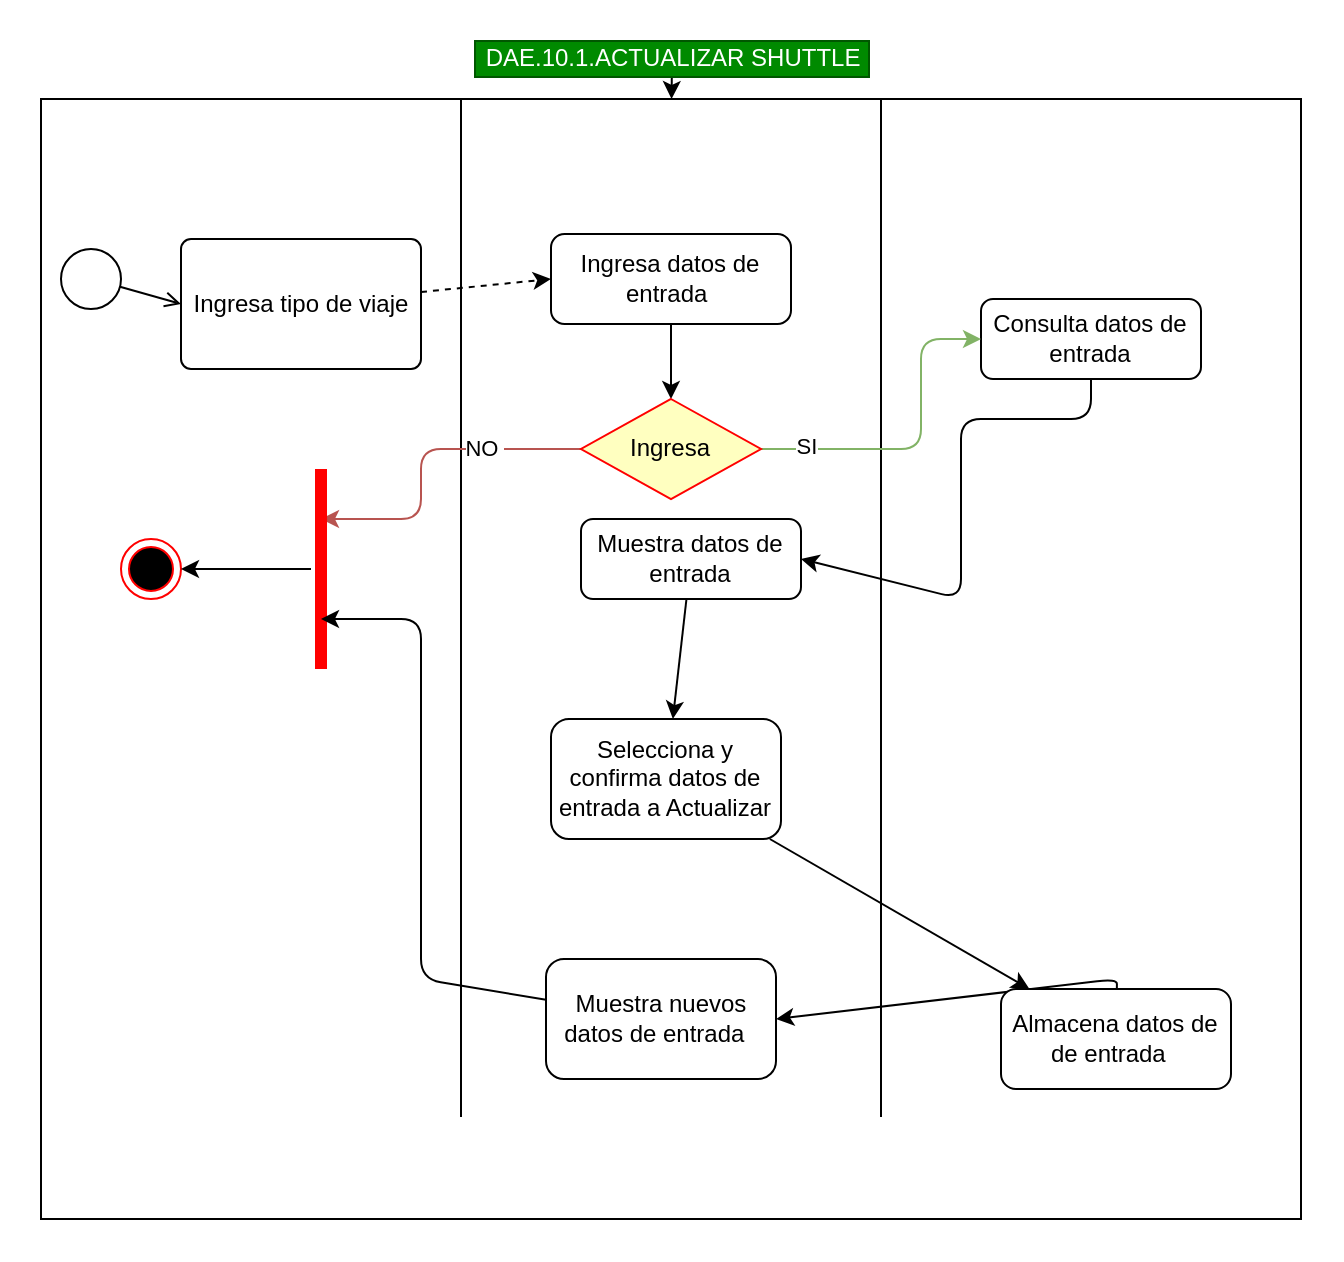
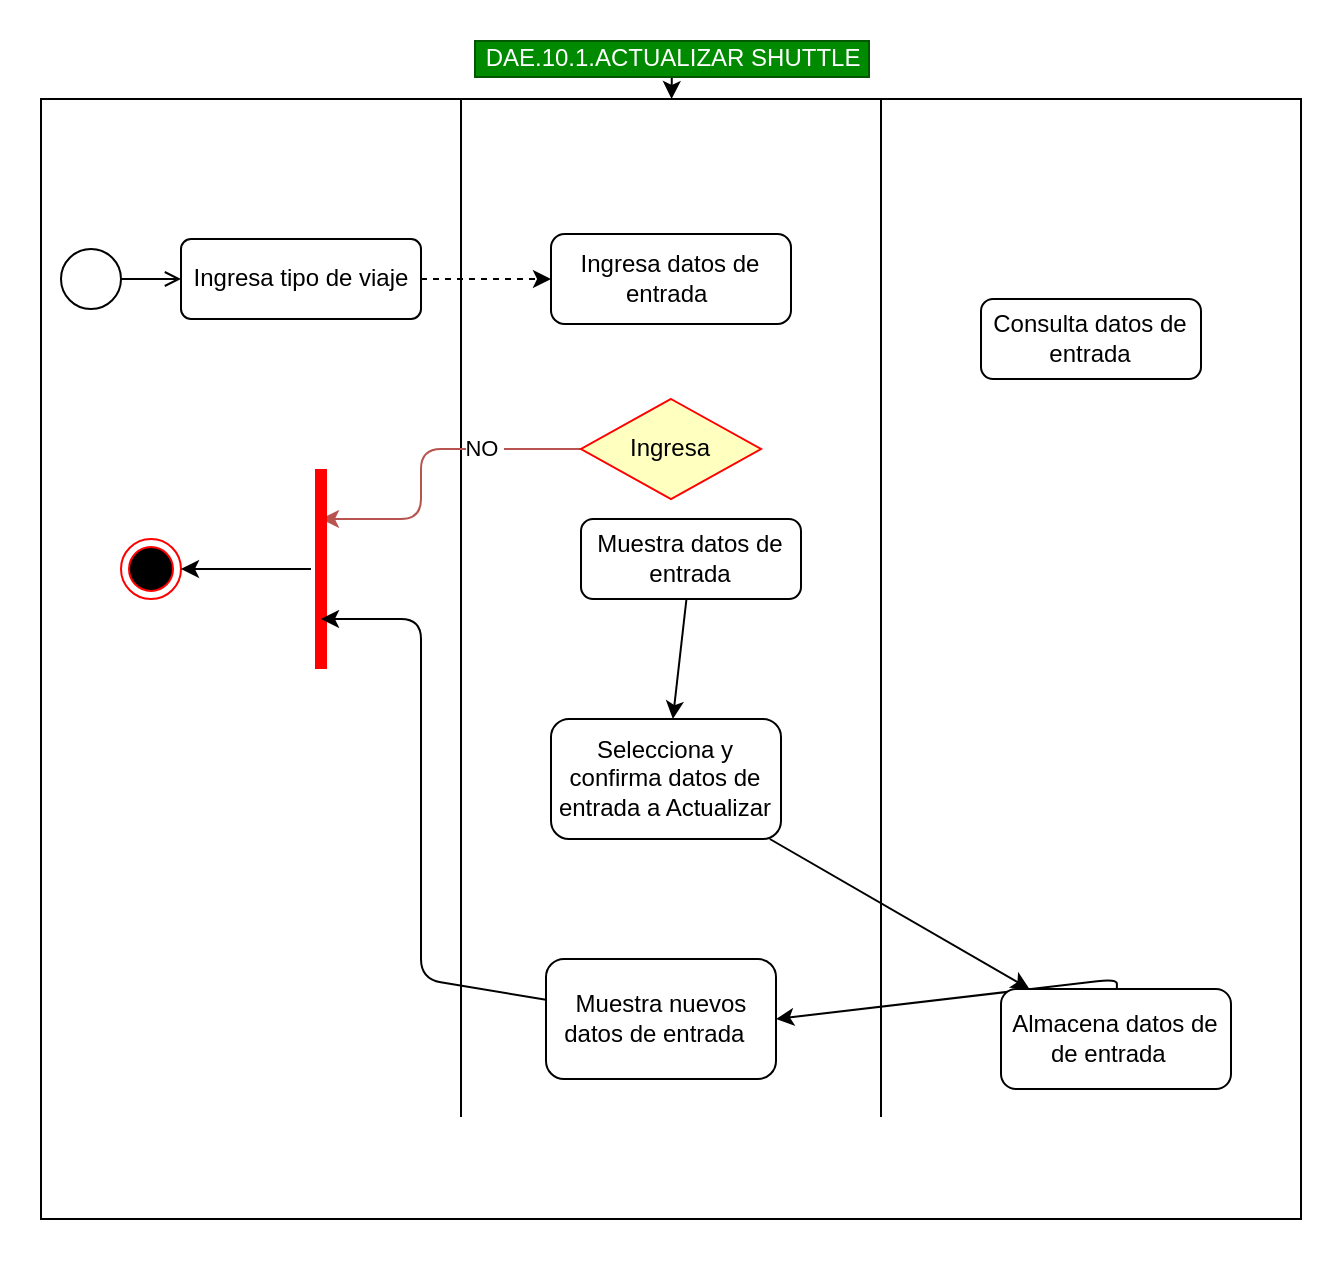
node "Ingresa tipo de viaje": size 240x130 -> 240x80
edge "Ingresa datos de entrada" -> "Ingresa": removed
edge "Ingresa" -> "Consulta datos de entrada": removed, label "SI"
edge "Consulta datos de entrada" -> "Muestra datos de entrada": removed
